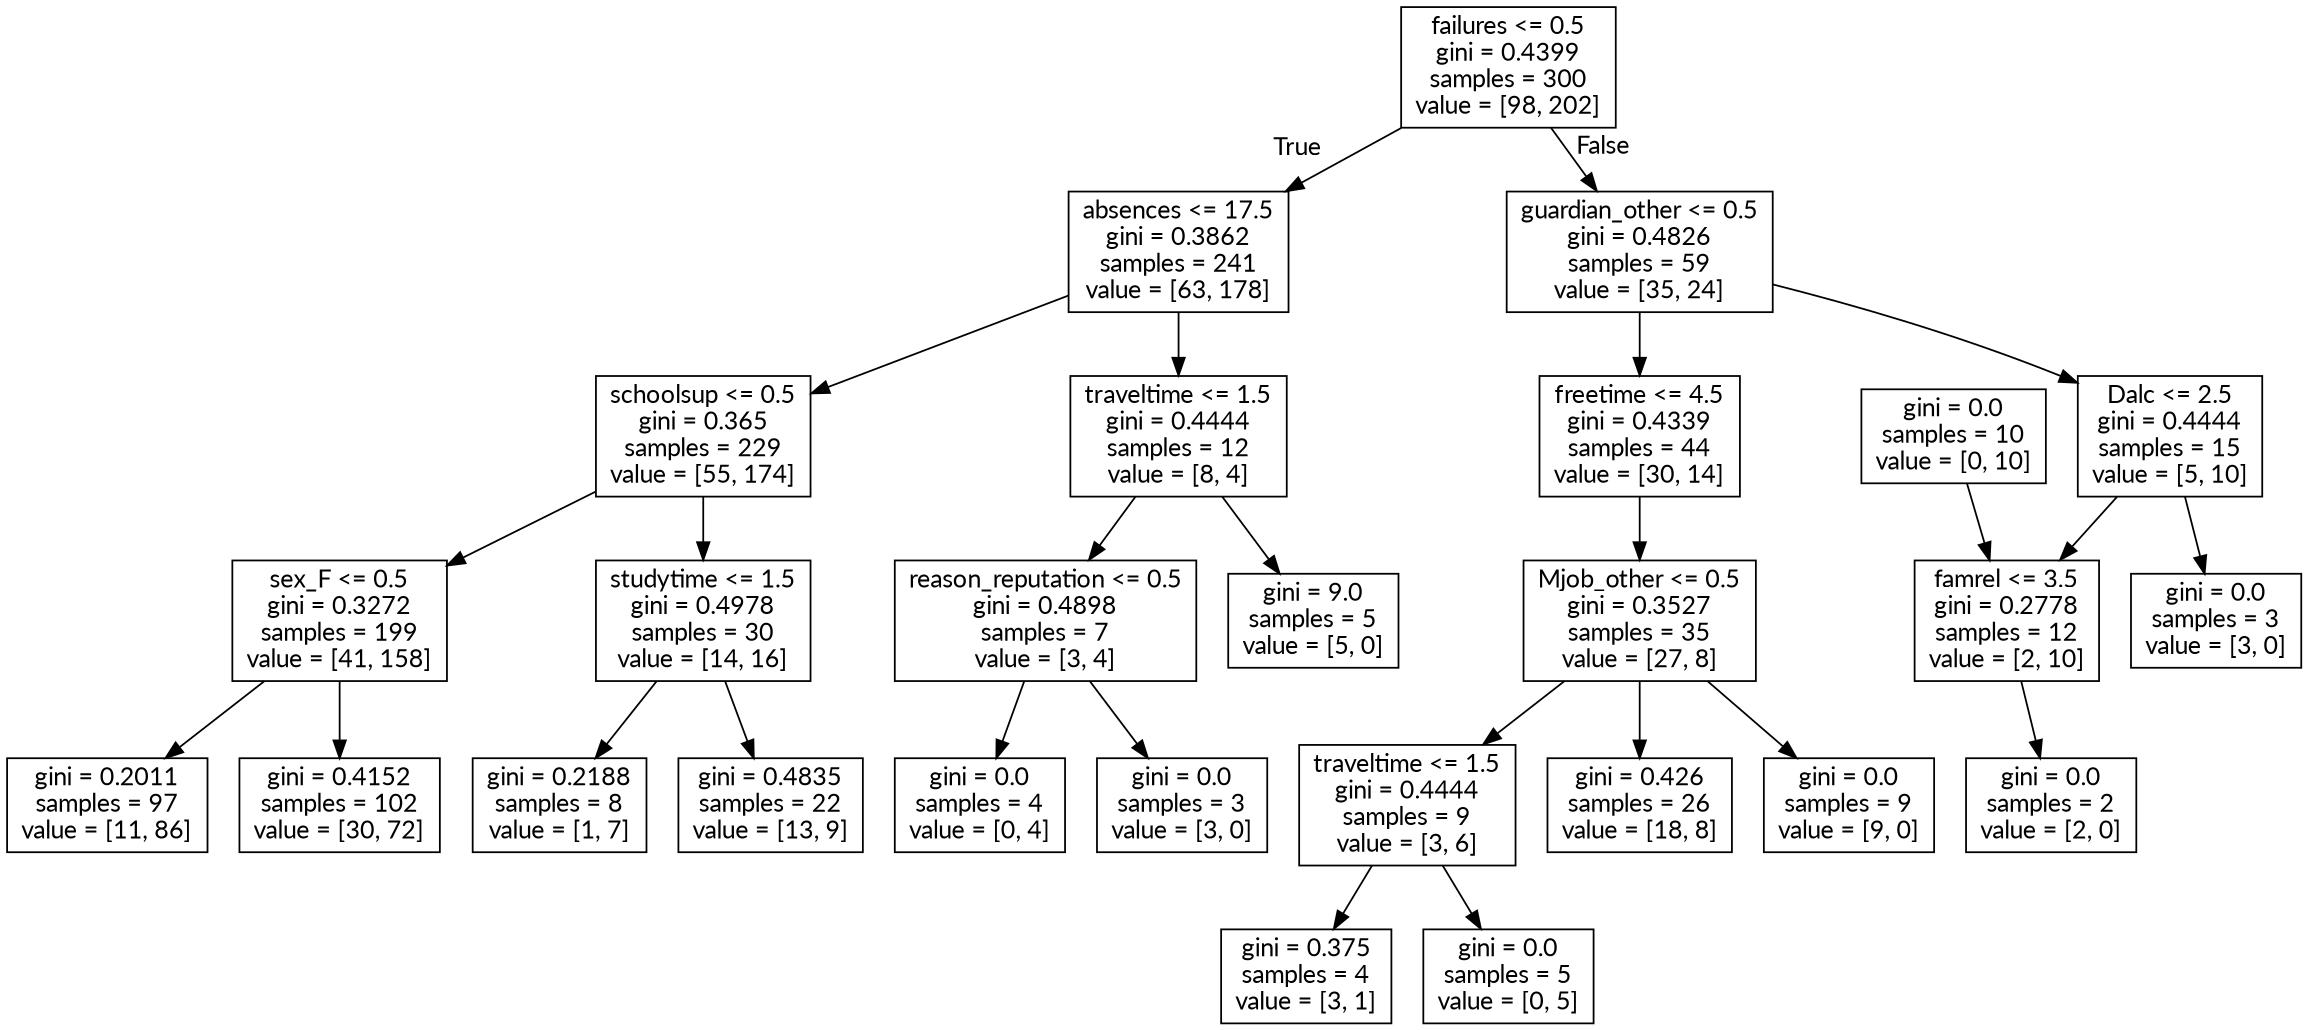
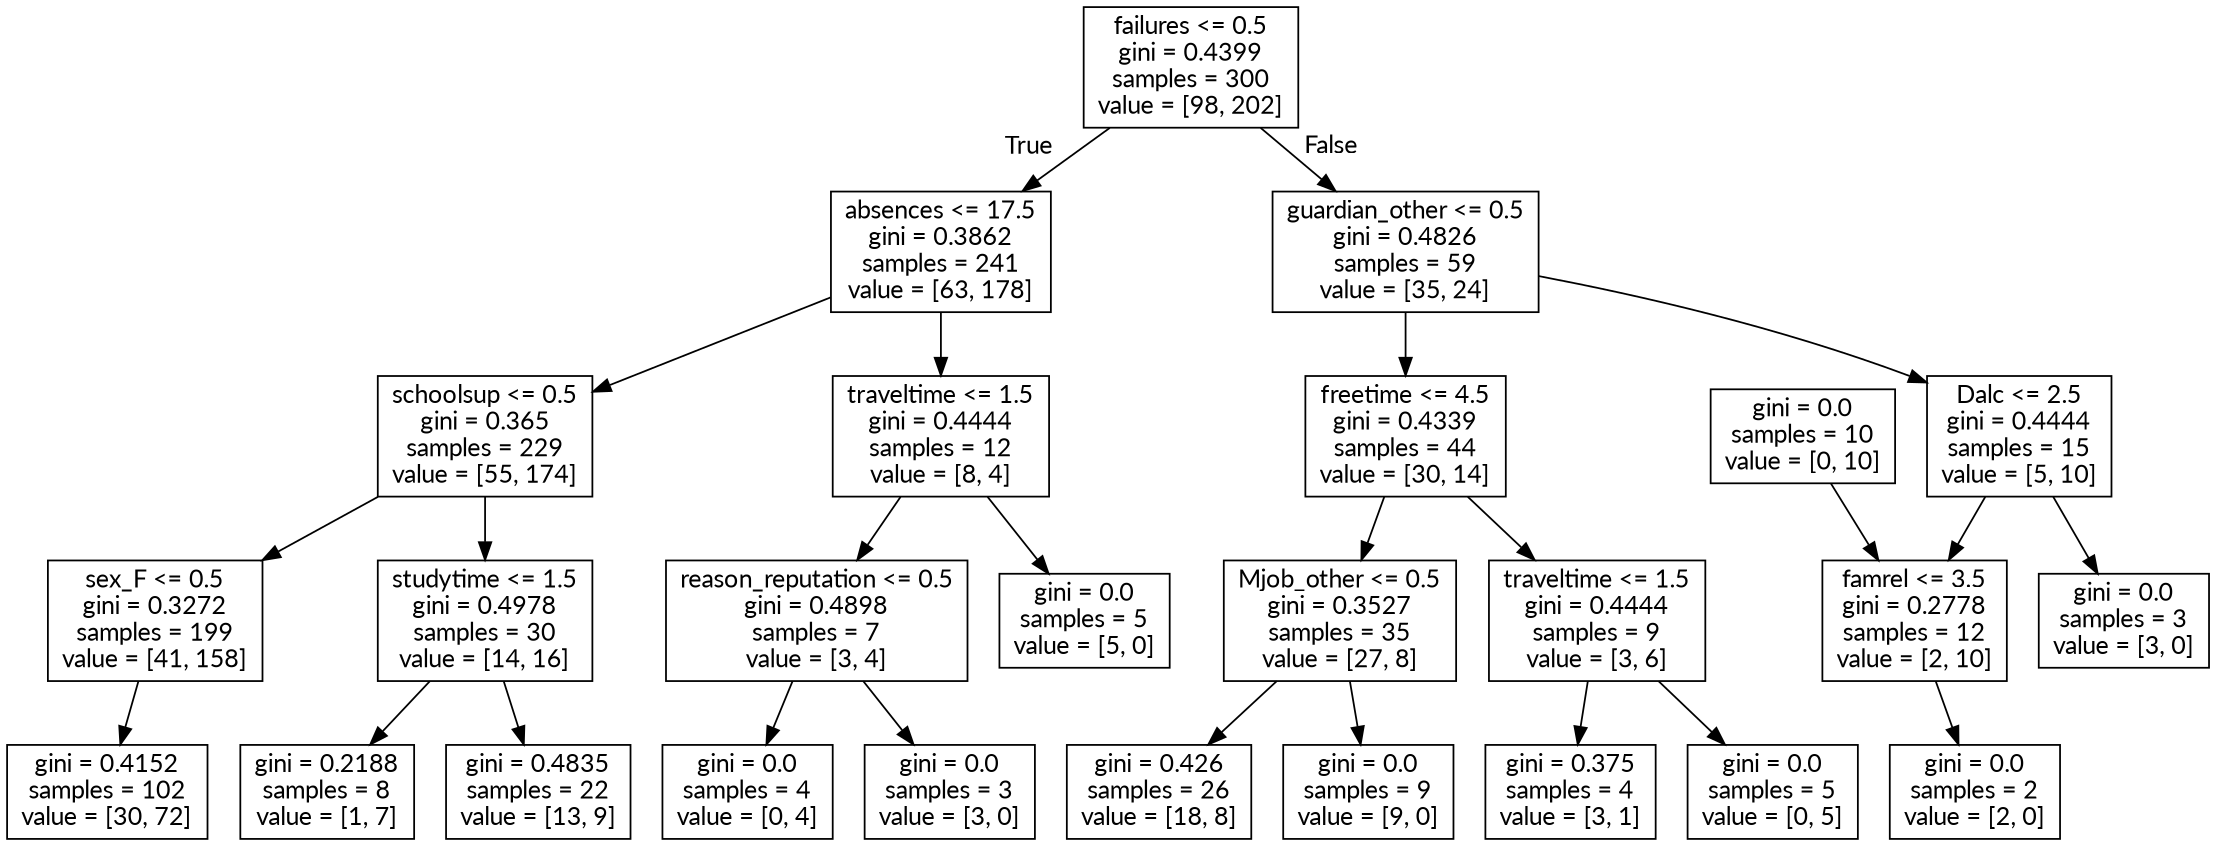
node "gini = 9.0 samples = 5 value = [5, 0]": label "gini = 9.0 samples = 5 value = [5, 0]" -> "gini = 0.0 samples = 5 value = [5, 0]"
edge "Mjob_other <= 0.5 gini = 0.3527 samples = 35 value = [27, 8]" -> "traveltime <= 1.5 gini = 0.4444 samples = 9 value = [3, 6]": now "freetime <= 4.5 gini = 0.4339 samples = 44 value = [30, 14]" -> "traveltime <= 1.5 gini = 0.4444 samples = 9 value = [3, 6]"
node "gini = 0.2011 samples = 97 value = [11, 86]": removed
